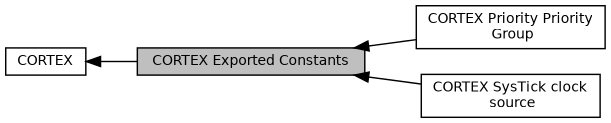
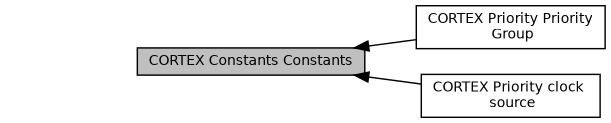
node "CORTEX": removed
node "CORTEX Exported Constants": label "CORTEX Exported Constants" -> "CORTEX Constants Constants"
node "CORTEX SysTick clock source": label "CORTEX SysTick clock source" -> "CORTEX Priority clock source"
